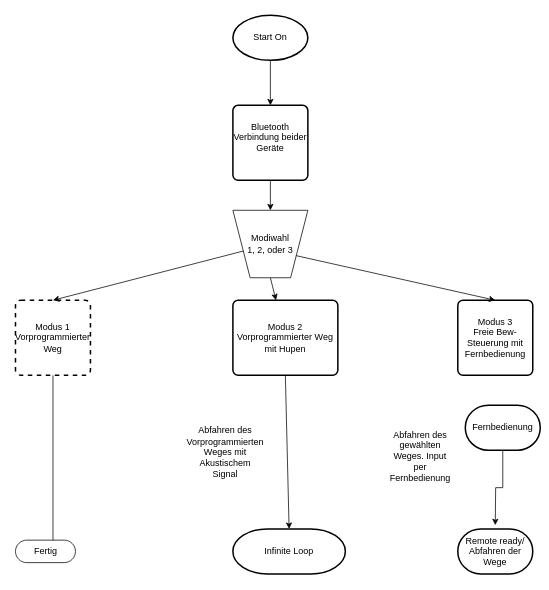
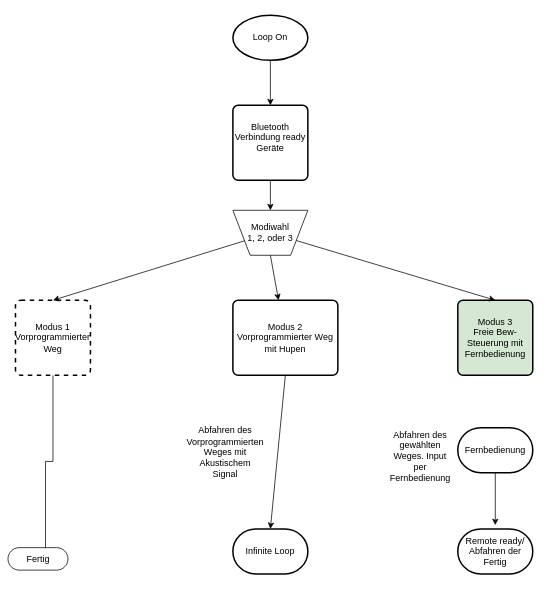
node "Start On": label "Start On" -> "Loop On"
node "Bluetooth Verbindung beider Geräte": label "Bluetooth Verbindung beider Geräte" -> "Bluetooth Verbindung ready Geräte"
node "Modiwahl 1, 2, oder 3": size 75x68 -> 75x45
node "Modus 3 Freie Bew-Steuerung mit Fernbedienung": fillcolor #ffffff -> #d5e8d4
node "Fernbedienung": moved (503, 428) -> (495, 450)
node "Fertig": moved (45, 552) -> (38, 559)
node "Infinite Loop": size 113x45 -> 75x45
node "Remote ready/ Abfahren der Wege": label "Remote ready/ Abfahren der Wege" -> "Remote ready/ Abfahren der Fertig"
